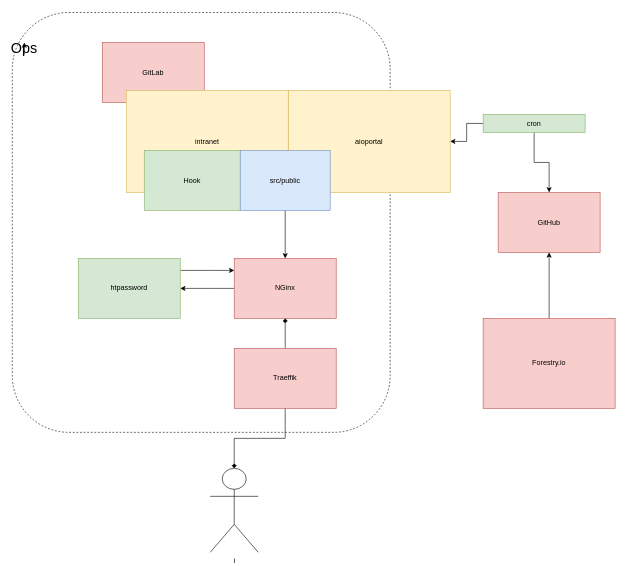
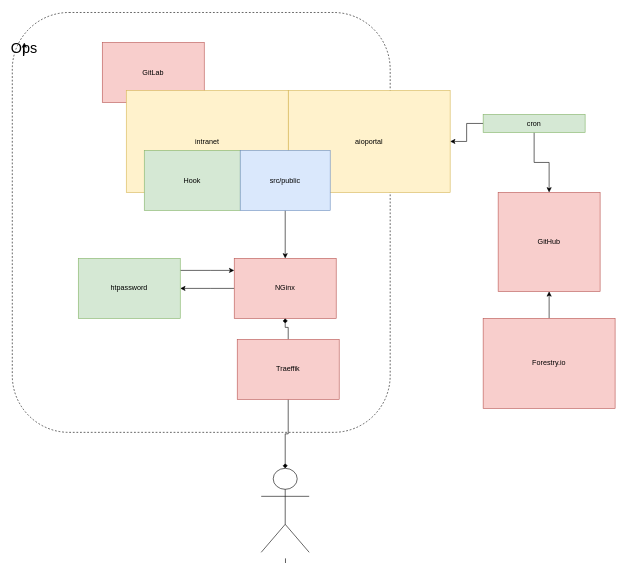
node "GitHub": size 102x60 -> 102x99
node "Traeffik": moved (285, 378) -> (288, 369)
node "i": moved (234, 510) -> (285, 510)
